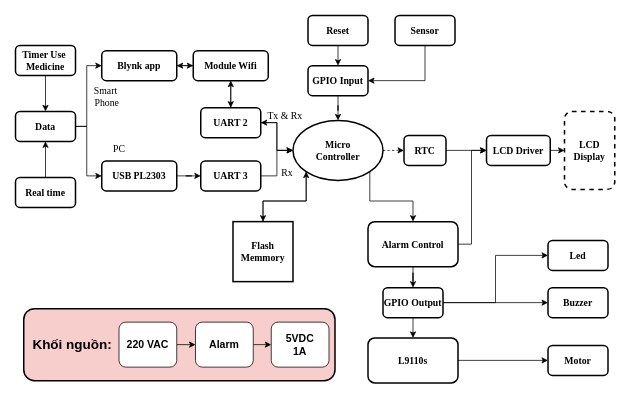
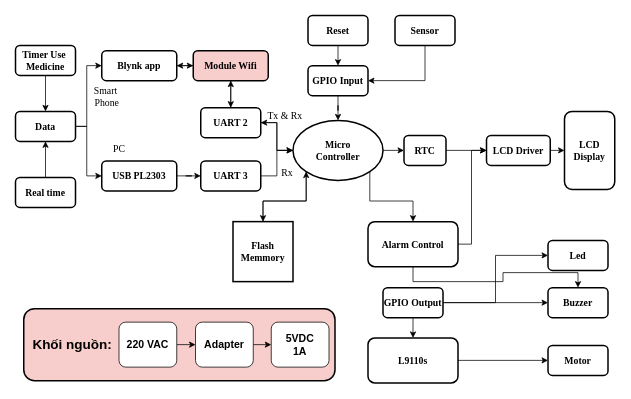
node "Module Wifi": fillcolor #ffffff -> #f8cecc
edge "MicroController" -> "RTC": style dashed -> solid
node "LCD Display": style dashed -> solid
edge "Alarm Control" -> "GPIO Output": now "Alarm Control" -> "Buzzer"
node "Alarm": label "Alarm" -> "Adapter"
